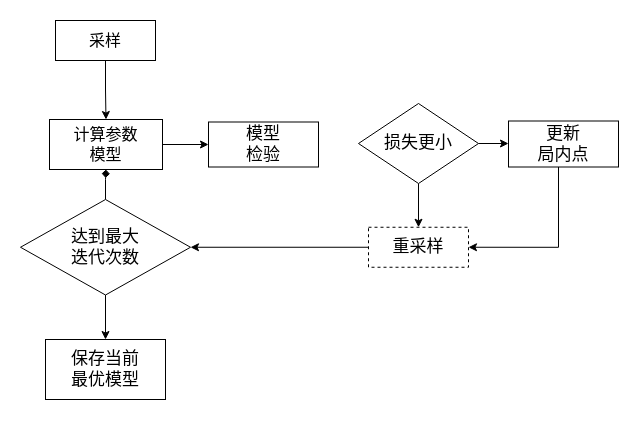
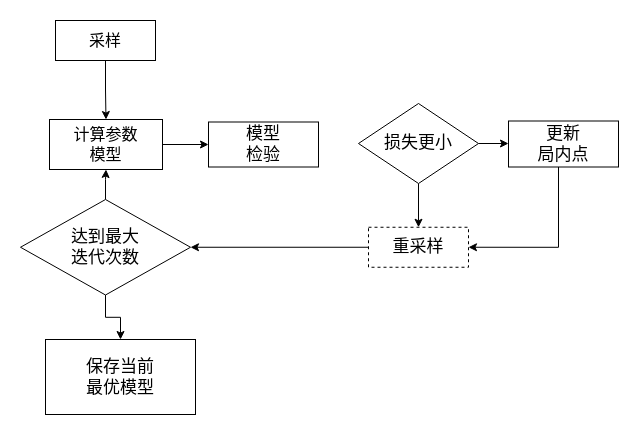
edge "达到最大 迭代次数" -> "计算参数 模型": arrowhead diamond -> classic
node "保存当前 最优模型": size 120x60 -> 150x75
